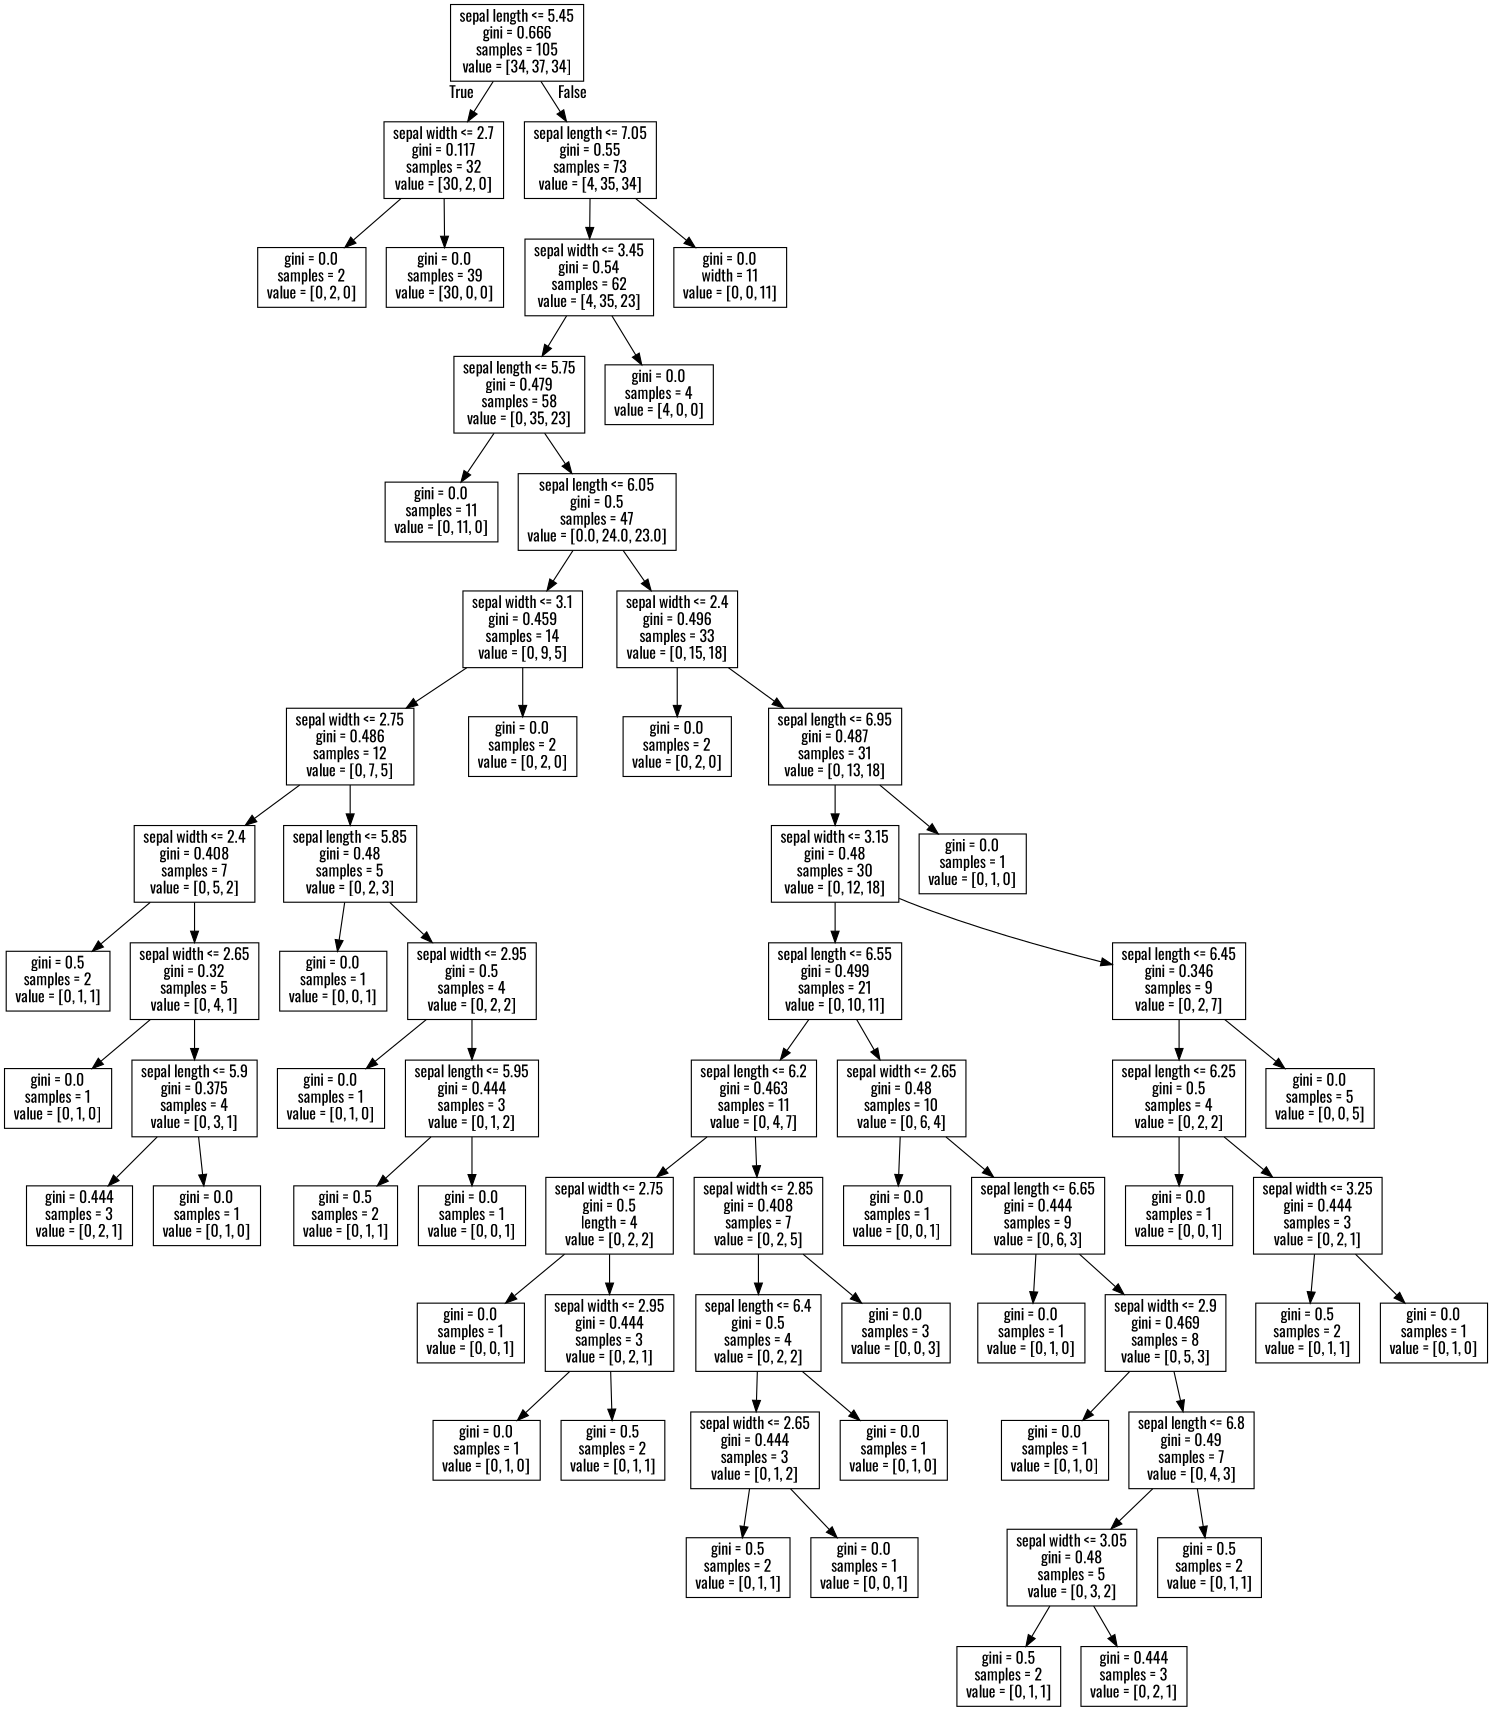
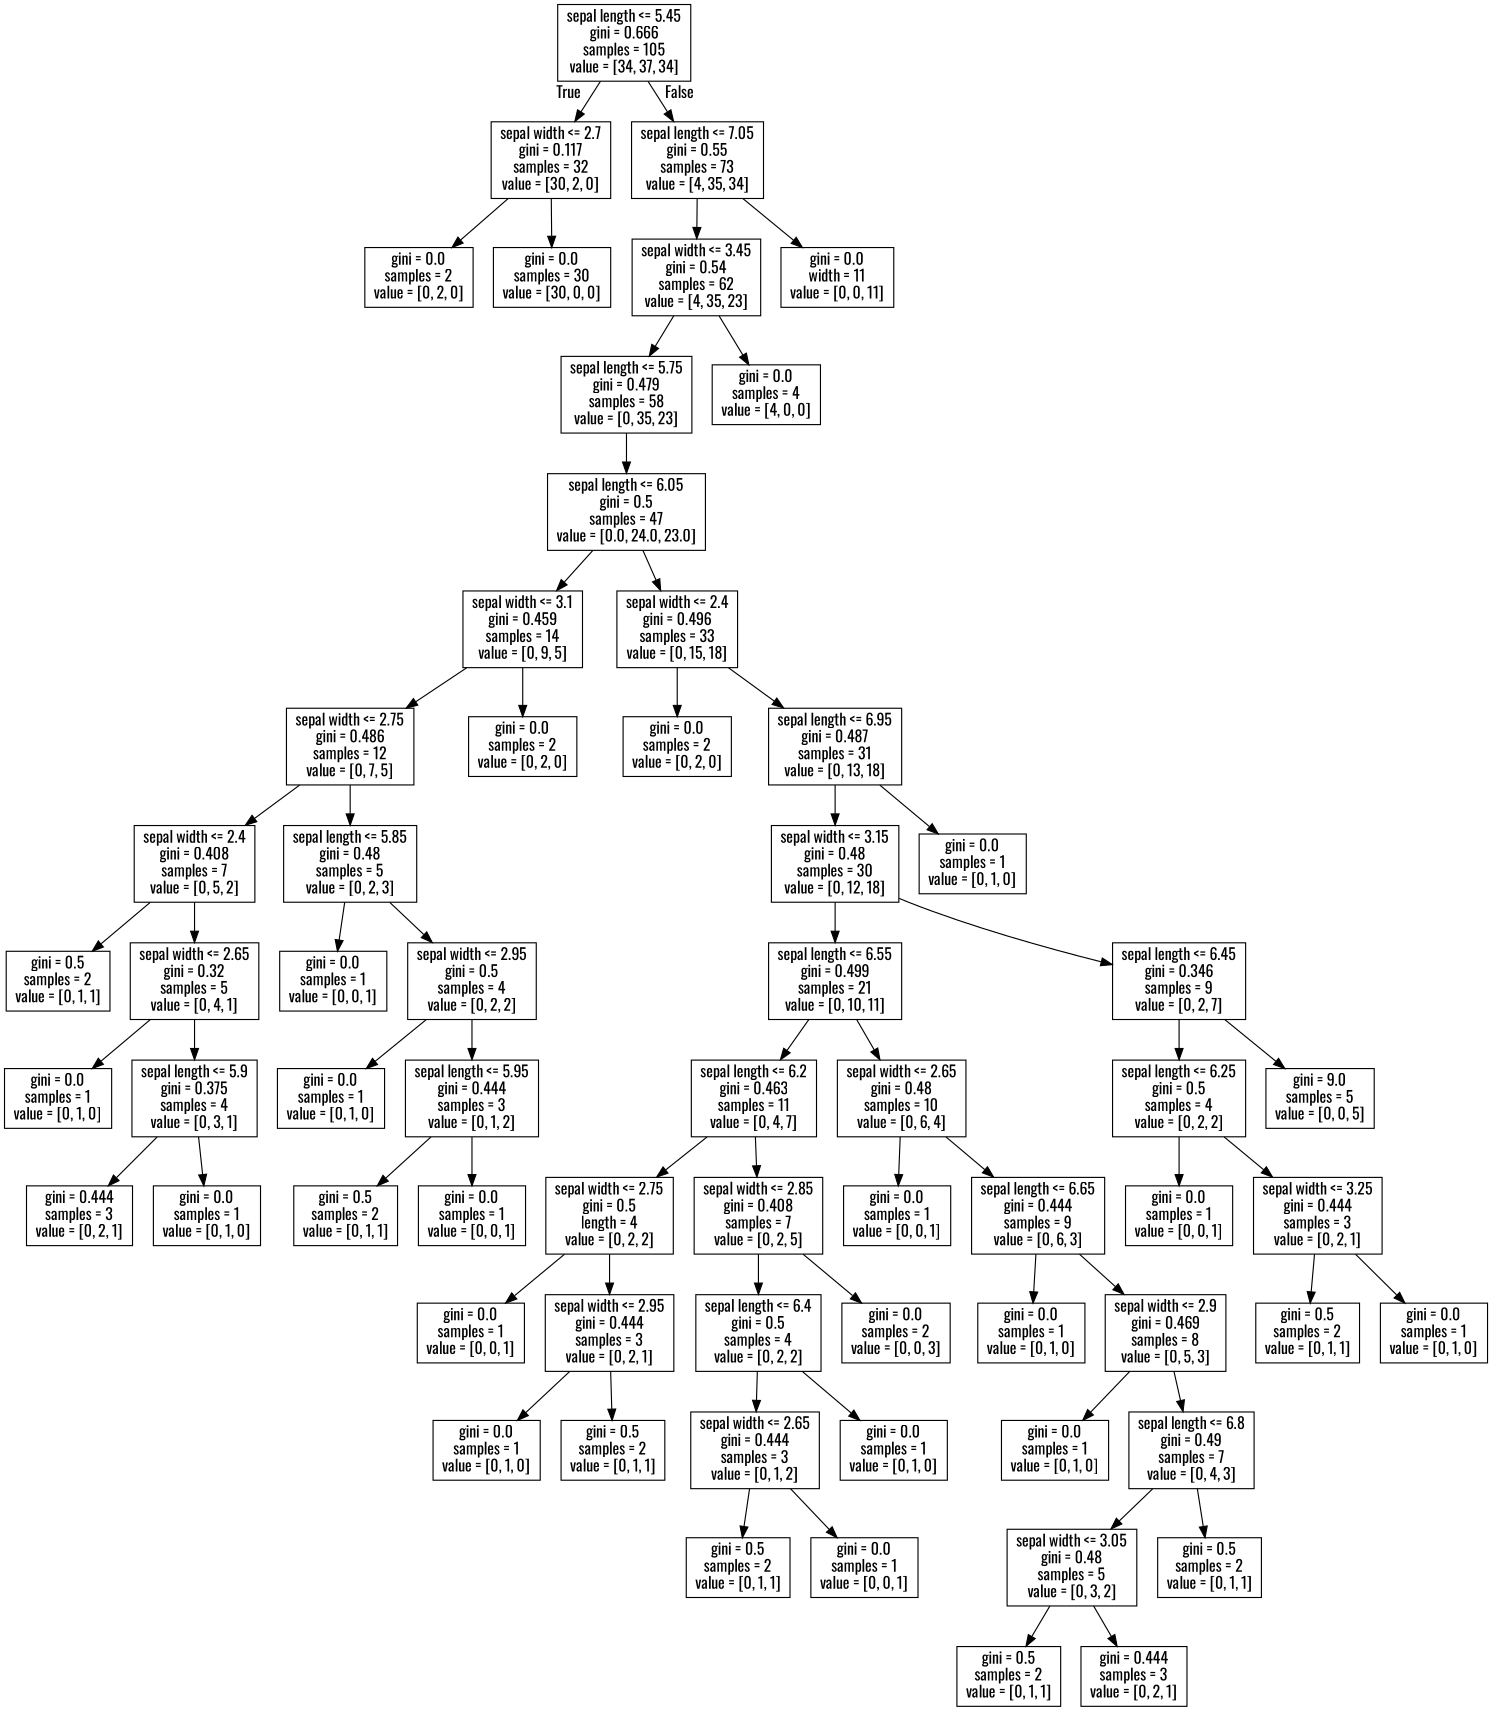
node "gini = 0.0 samples = 39 value = [30, 0, 0]": label "gini = 0.0 samples = 39 value = [30, 0, 0]" -> "gini = 0.0 samples = 30 value = [30, 0, 0]"
node "gini = 0.0 samples = 11 value = [0, 11, 0]": removed
node "gini = 0.0 samples = 5 value = [0, 0, 5]": label "gini = 0.0 samples = 5 value = [0, 0, 5]" -> "gini = 9.0 samples = 5 value = [0, 0, 5]"
node "gini = 0.0 samples = 3 value = [0, 0, 3]": label "gini = 0.0 samples = 3 value = [0, 0, 3]" -> "gini = 0.0 samples = 2 value = [0, 0, 3]"
